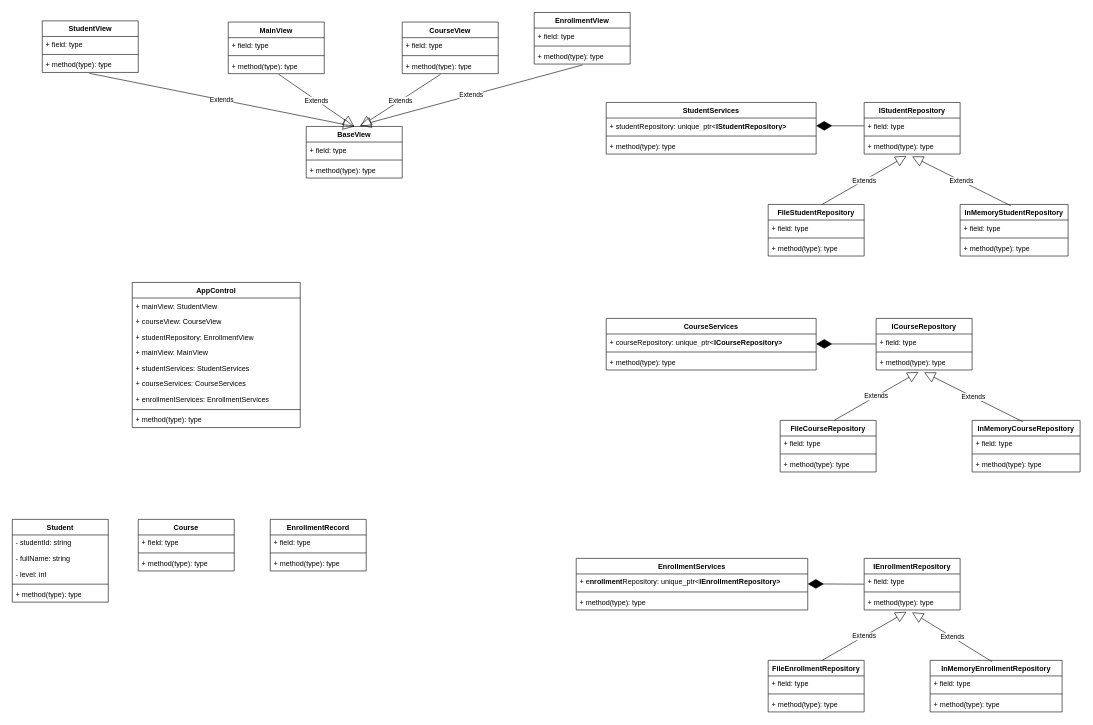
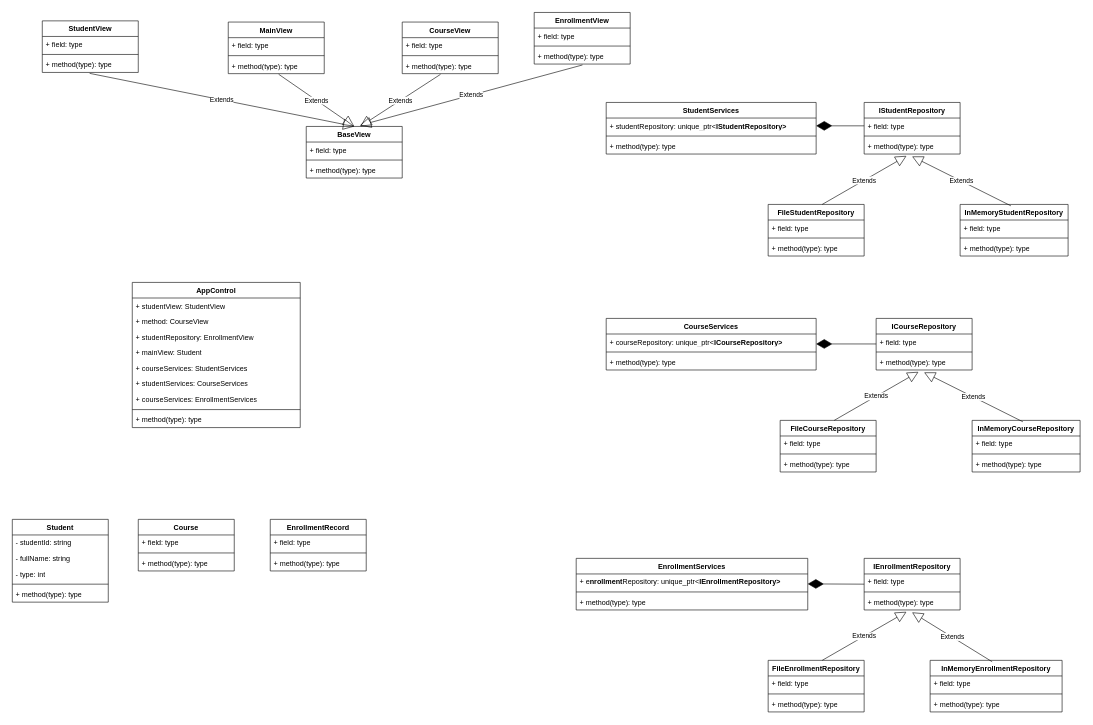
node "+ mainView: StudentView": label "+ mainView: StudentView" -> "+ studentView: StudentView"
node "+ courseView: CourseView": label "+ courseView: CourseView" -> "+ method: CourseView"
node "+ mainView: MainView": label "+ mainView: MainView" -> "+ mainView: Student"
node "+ studentServices: StudentServices": label "+ studentServices: StudentServices" -> "+ courseServices: StudentServices"
node "+ courseServices: CourseServices": label "+ courseServices: CourseServices" -> "+ studentServices: CourseServices"
node "+ enrollmentServices: EnrollmentServices": label "+ enrollmentServices: EnrollmentServices" -> "+ courseServices: EnrollmentServices"
node "- level: int": label "- level: int" -> "- type: int"
